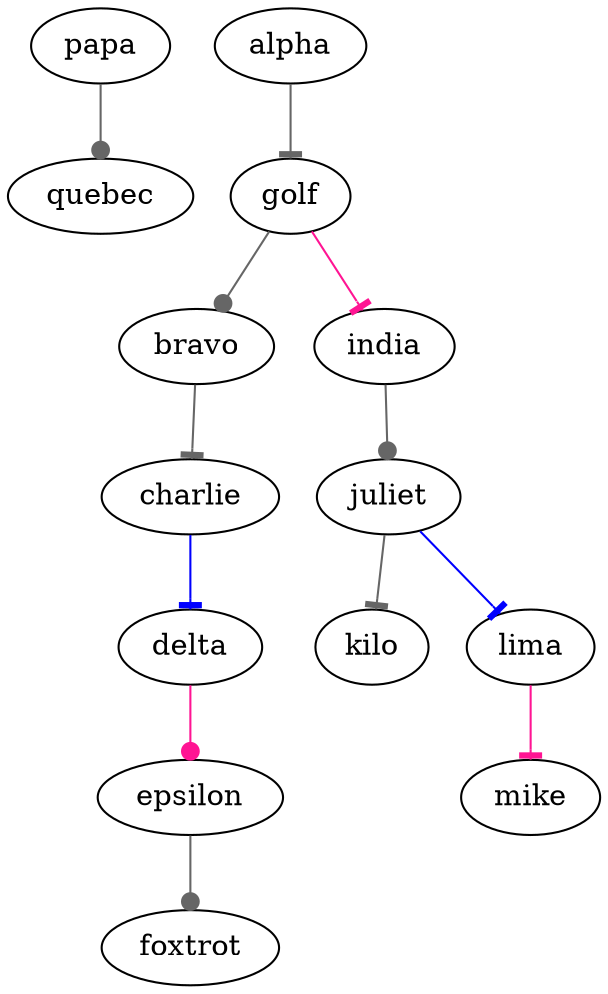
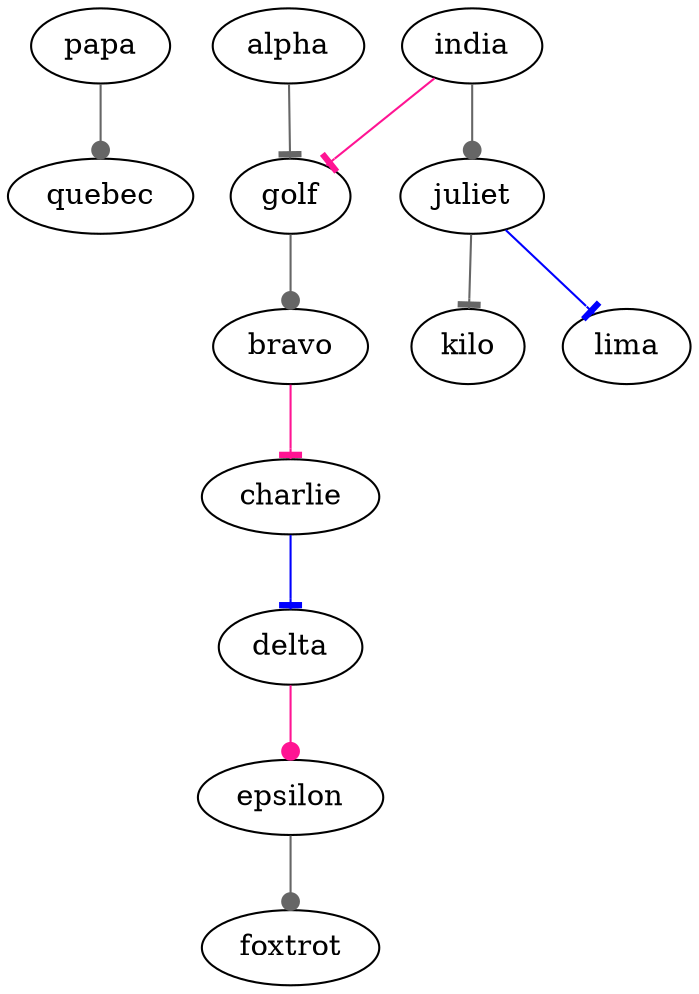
edge "golf" -> "india": reversed
edge "bravo" -> "charlie": color gray40 -> deeppink
node "mike": removed
